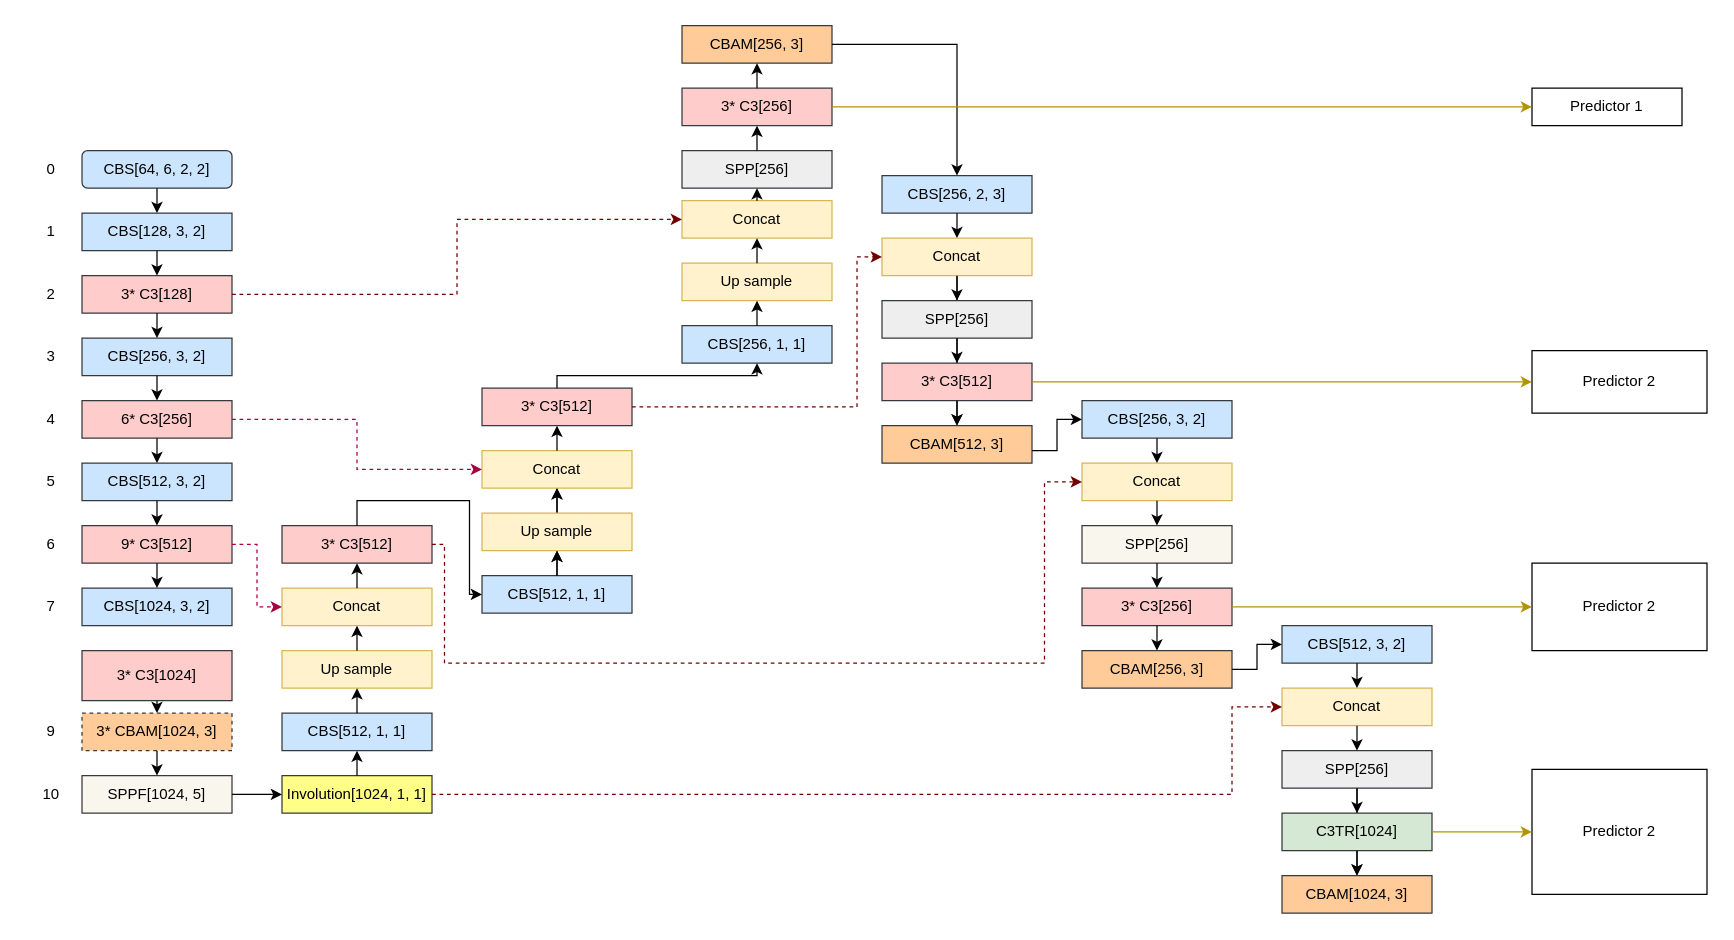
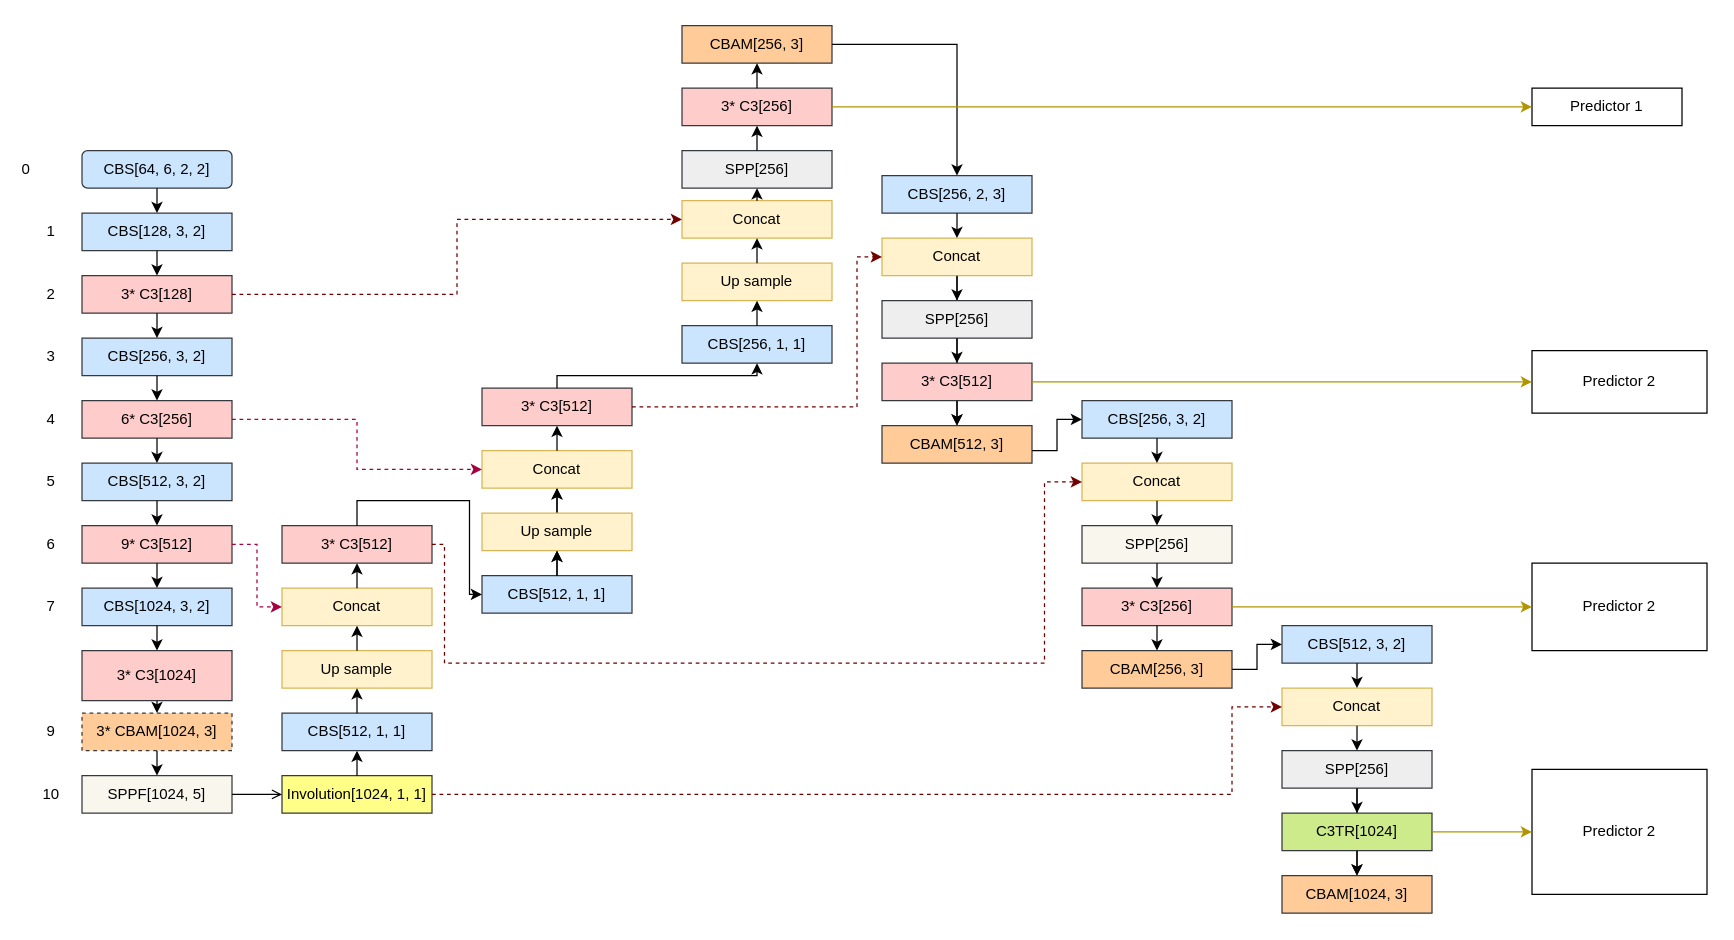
node "0": moved (51, 169) -> (26, 169)
edge "CBS[1024, 3, 2]" -> "3* C3[1024]": added
edge "SPPF[1024, 5]" -> "Involution[1024, 1, 1]": arrowhead classic -> open
node "C3TR[1024]": fillcolor #d5e8d4 -> #cdeb8b
